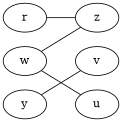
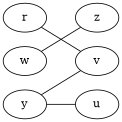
edge "r" -- "z": now "r" -- "v"
edge "w" -- "u": now "y" -- "u"
